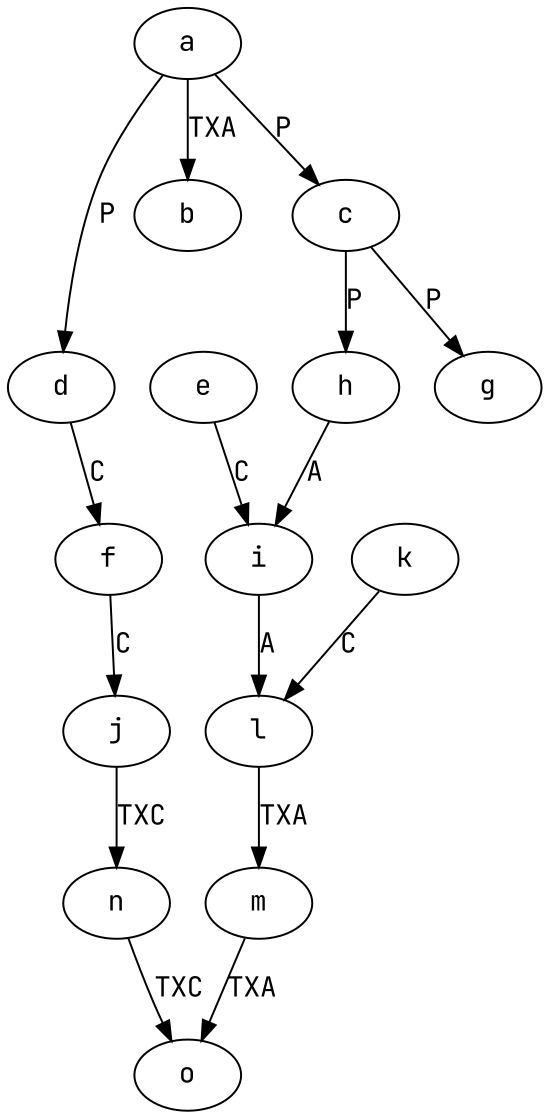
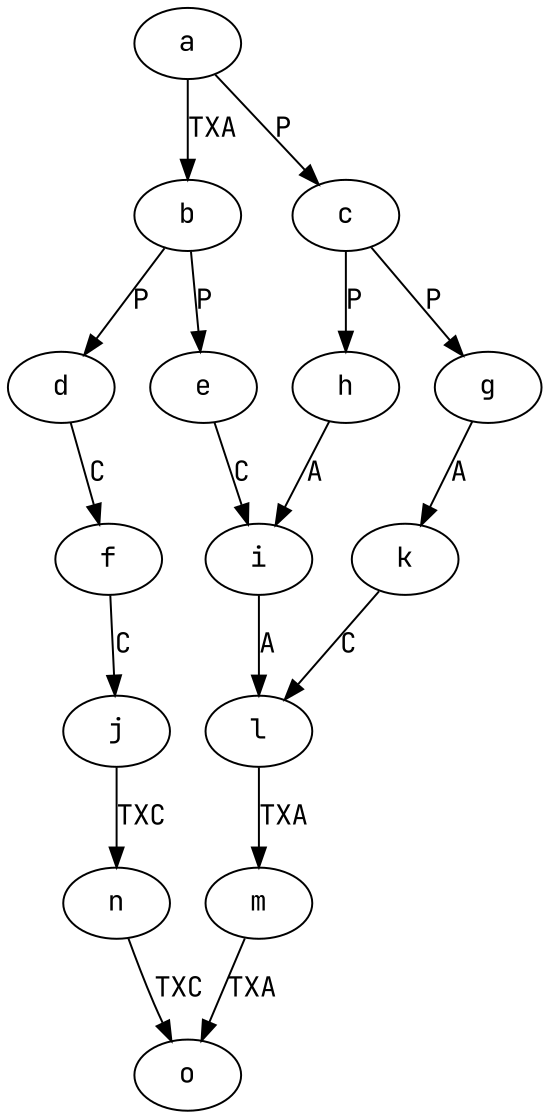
edge "a" -> "d": now "b" -> "d"
edge "b" -> "e": added, label "P"
edge "g" -> "k": added, label "A"
